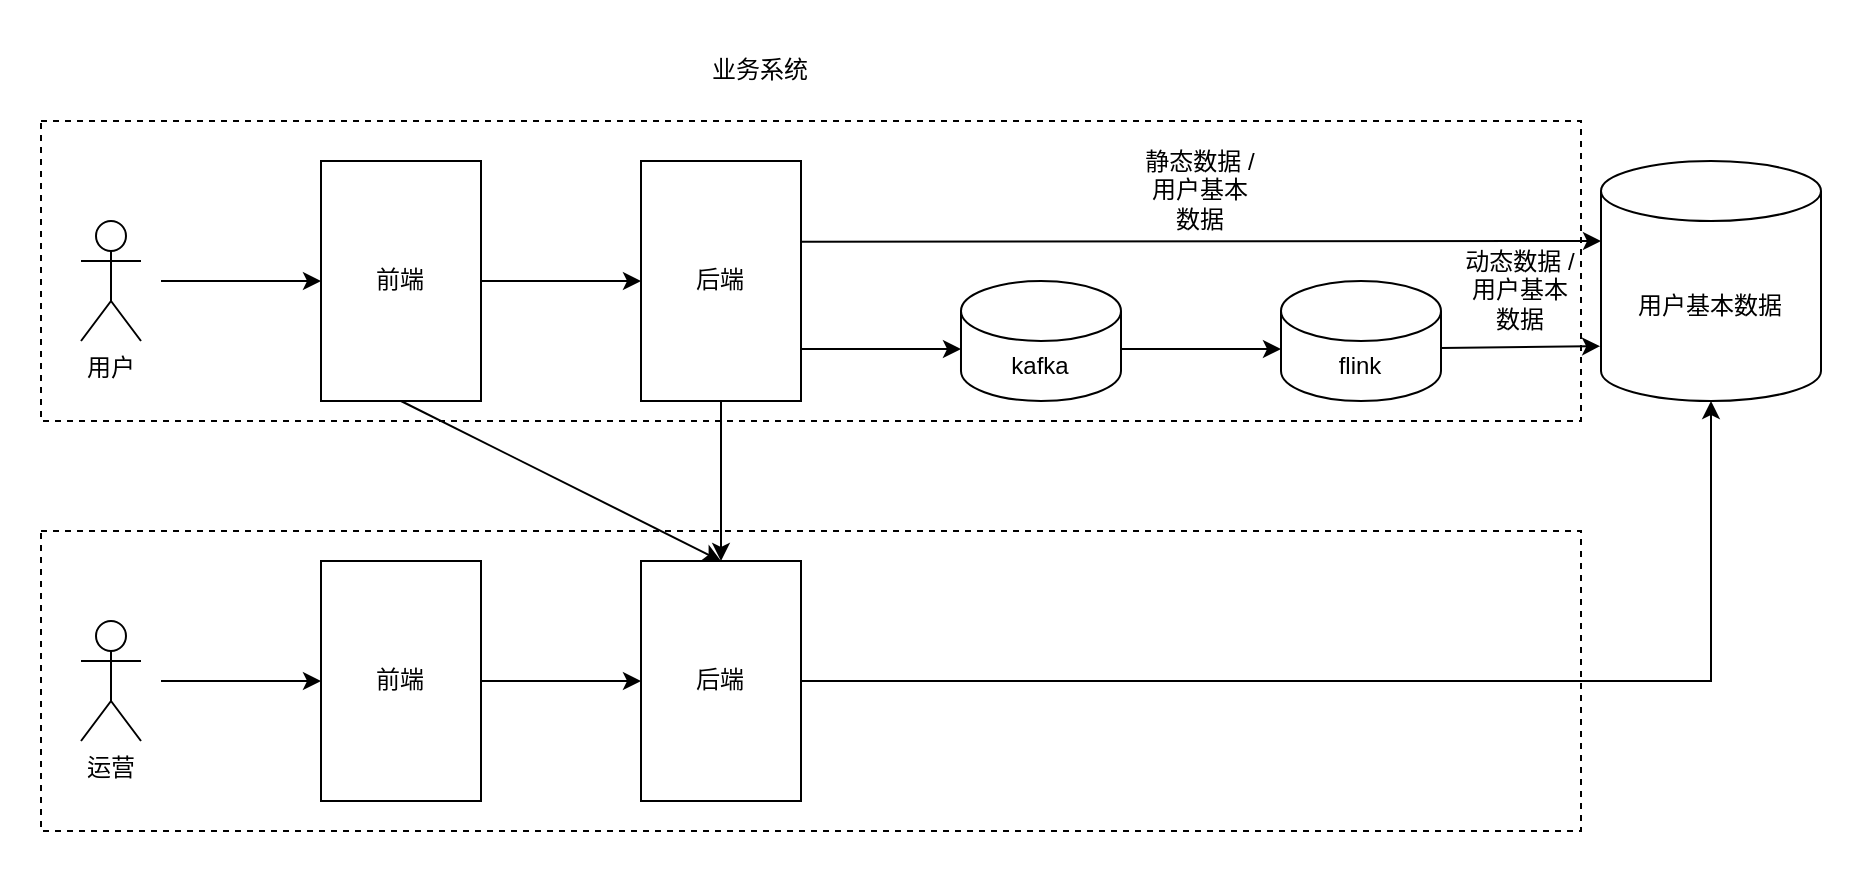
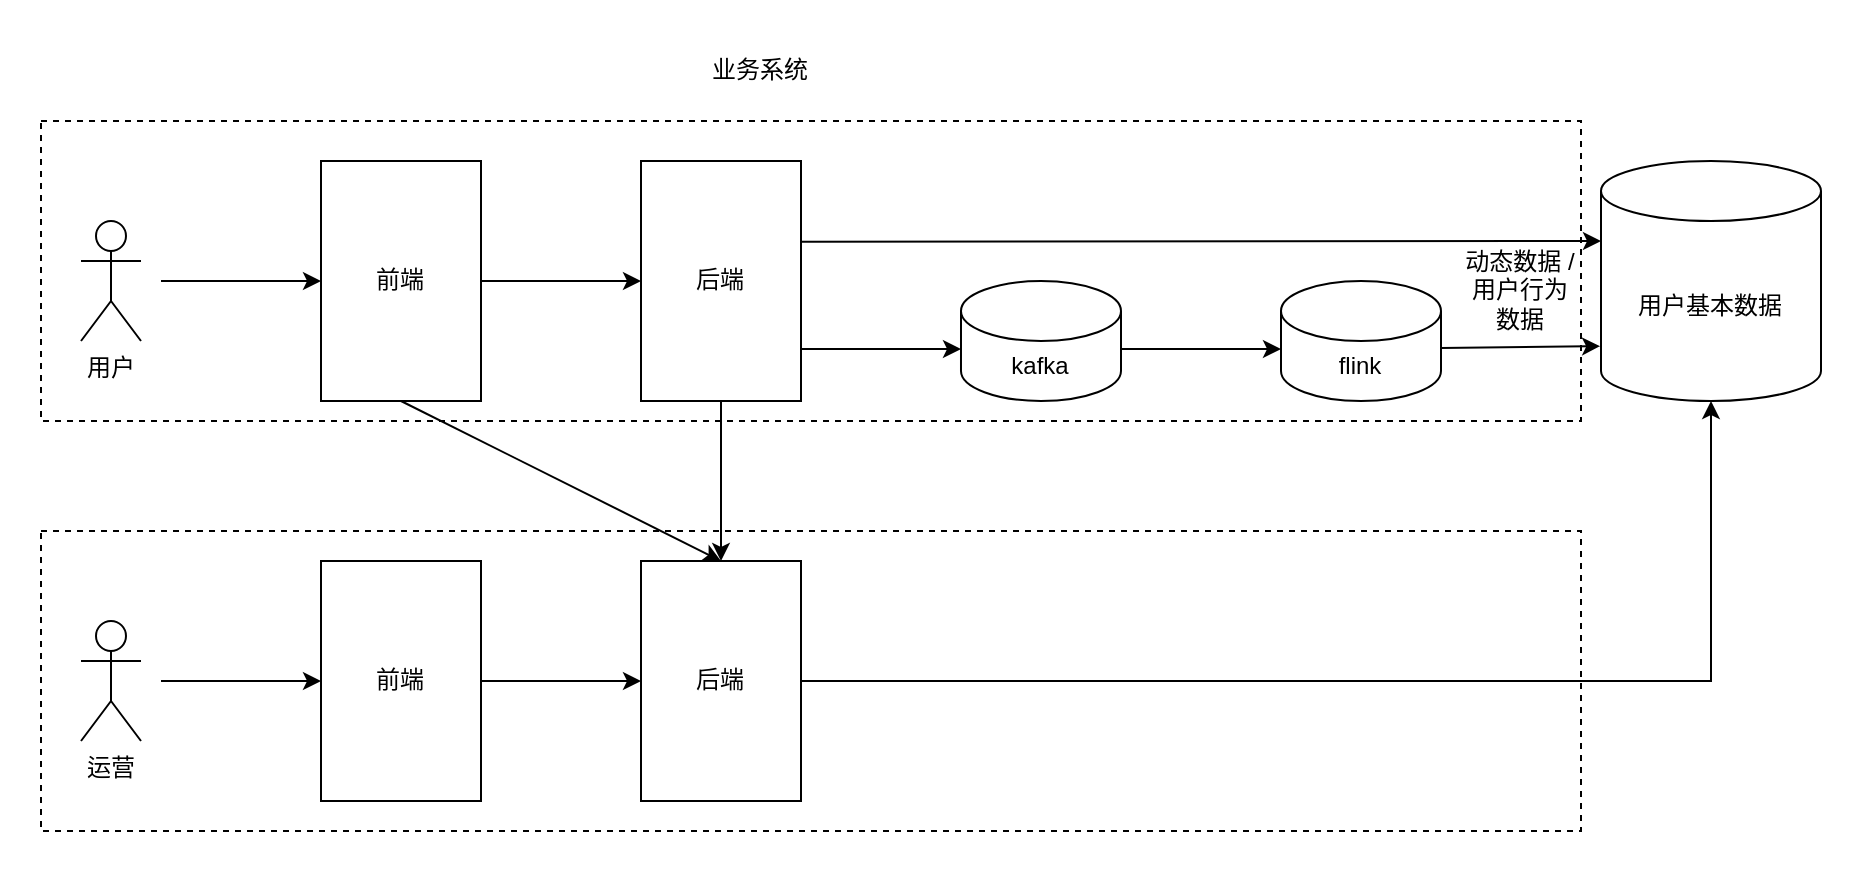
node "静态数据 / 用户基本数据": removed
node "动态数据 / 用户基本数据": label "动态数据 / 用户基本数据" -> "动态数据 / 用户行为数据"
